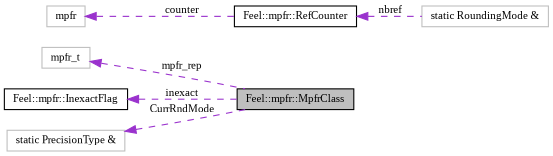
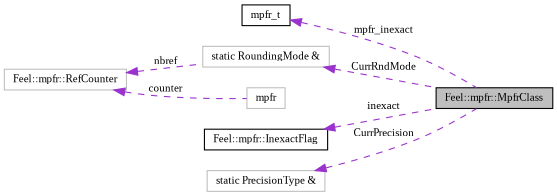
edge "Feel::mpfr::RefCounter" -> "mpfr": reversed
node "Feel::mpfr::RefCounter": color black -> grey75
node "mpfr_t": color grey75 -> black
edge "Feel::mpfr::MpfrClass" -> "mpfr_t": label " mpfr_rep" -> " mpfr_inexact"
edge "Feel::mpfr::MpfrClass" -> "static RoundingMode &": added, label "CurrRndMode"
edge "Feel::mpfr::MpfrClass" -> "static PrecisionType &": label " CurrRndMode" -> " CurrPrecision"
